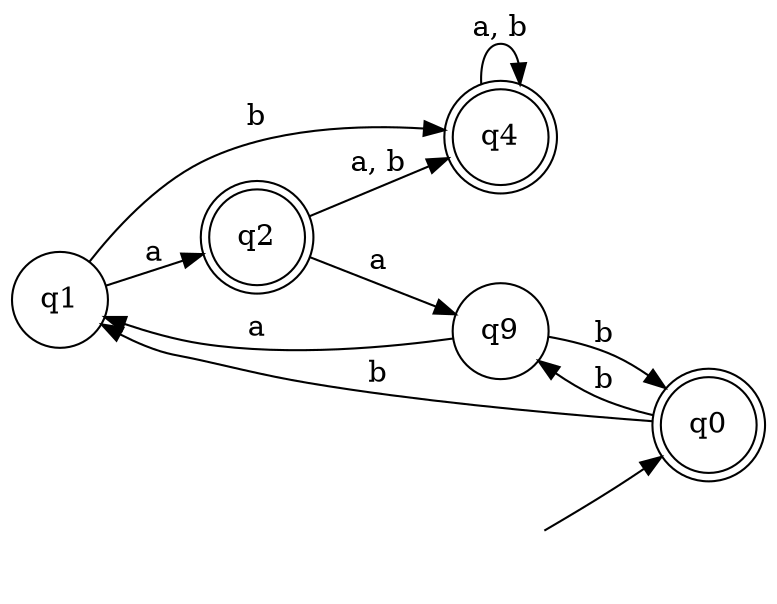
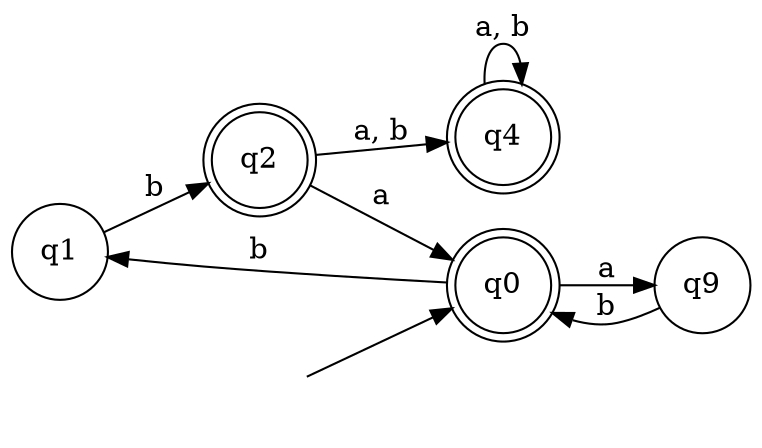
edge "q1" -> "q4": removed, label "b"
edge "q1" -> "q2": label "a" -> "b"
edge "q2" -> "q9": now "q2" -> "q0"
edge "q9" -> "q1": removed, label "a"
edge "q0" -> "q9": label "b" -> "a"
